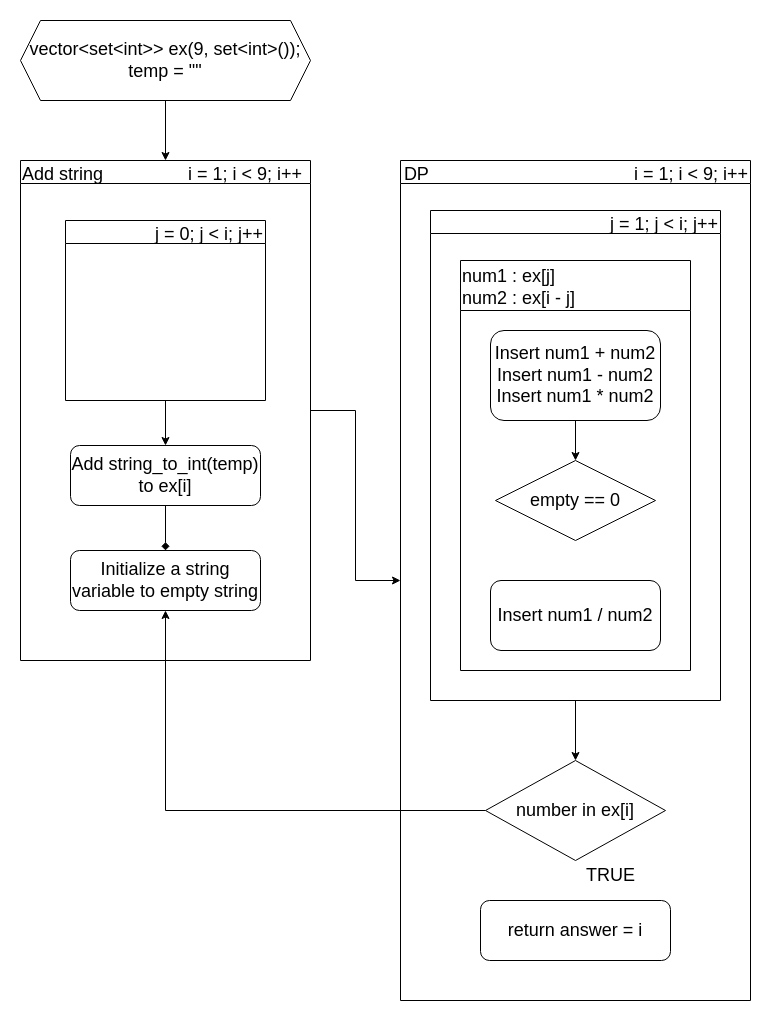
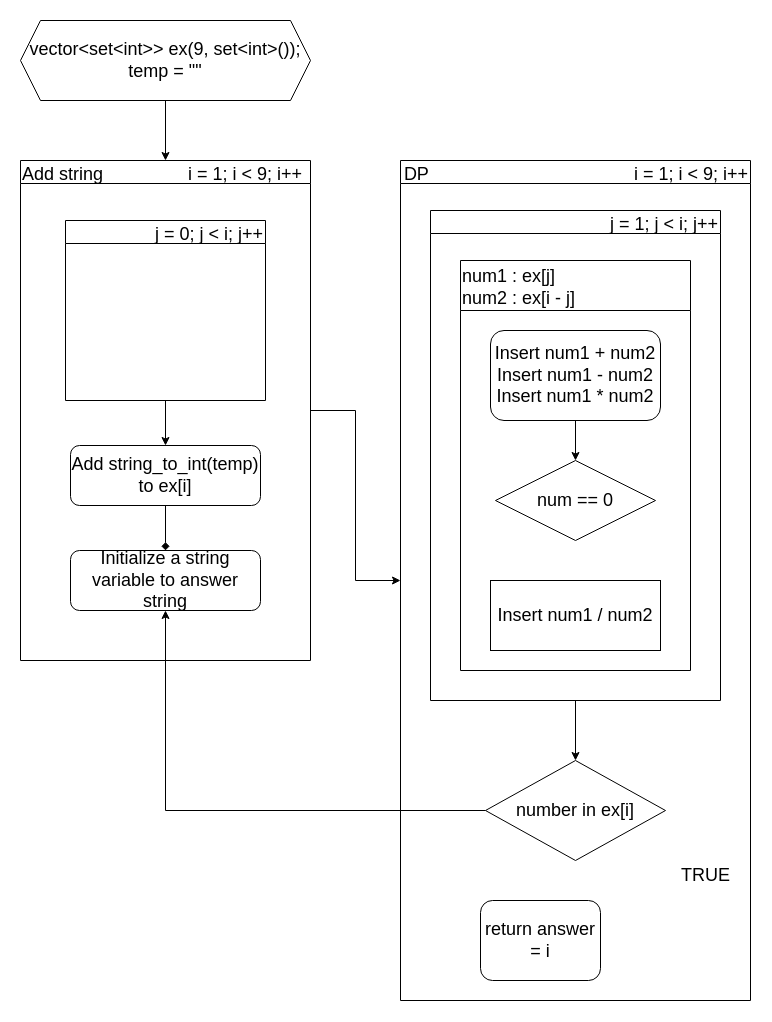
node "empty == 0": label "empty == 0" -> "num == 0"
node "Initialize a string variable to empty string": label "Initialize a string variable to empty string" -> "Initialize a string variable to answer string"
node "Insert num1 / num2": shape rounded rectangle -> rectangle
node "TRUE": moved (611, 876) -> (706, 876)
node "return answer = i": size 190x60 -> 120x80
